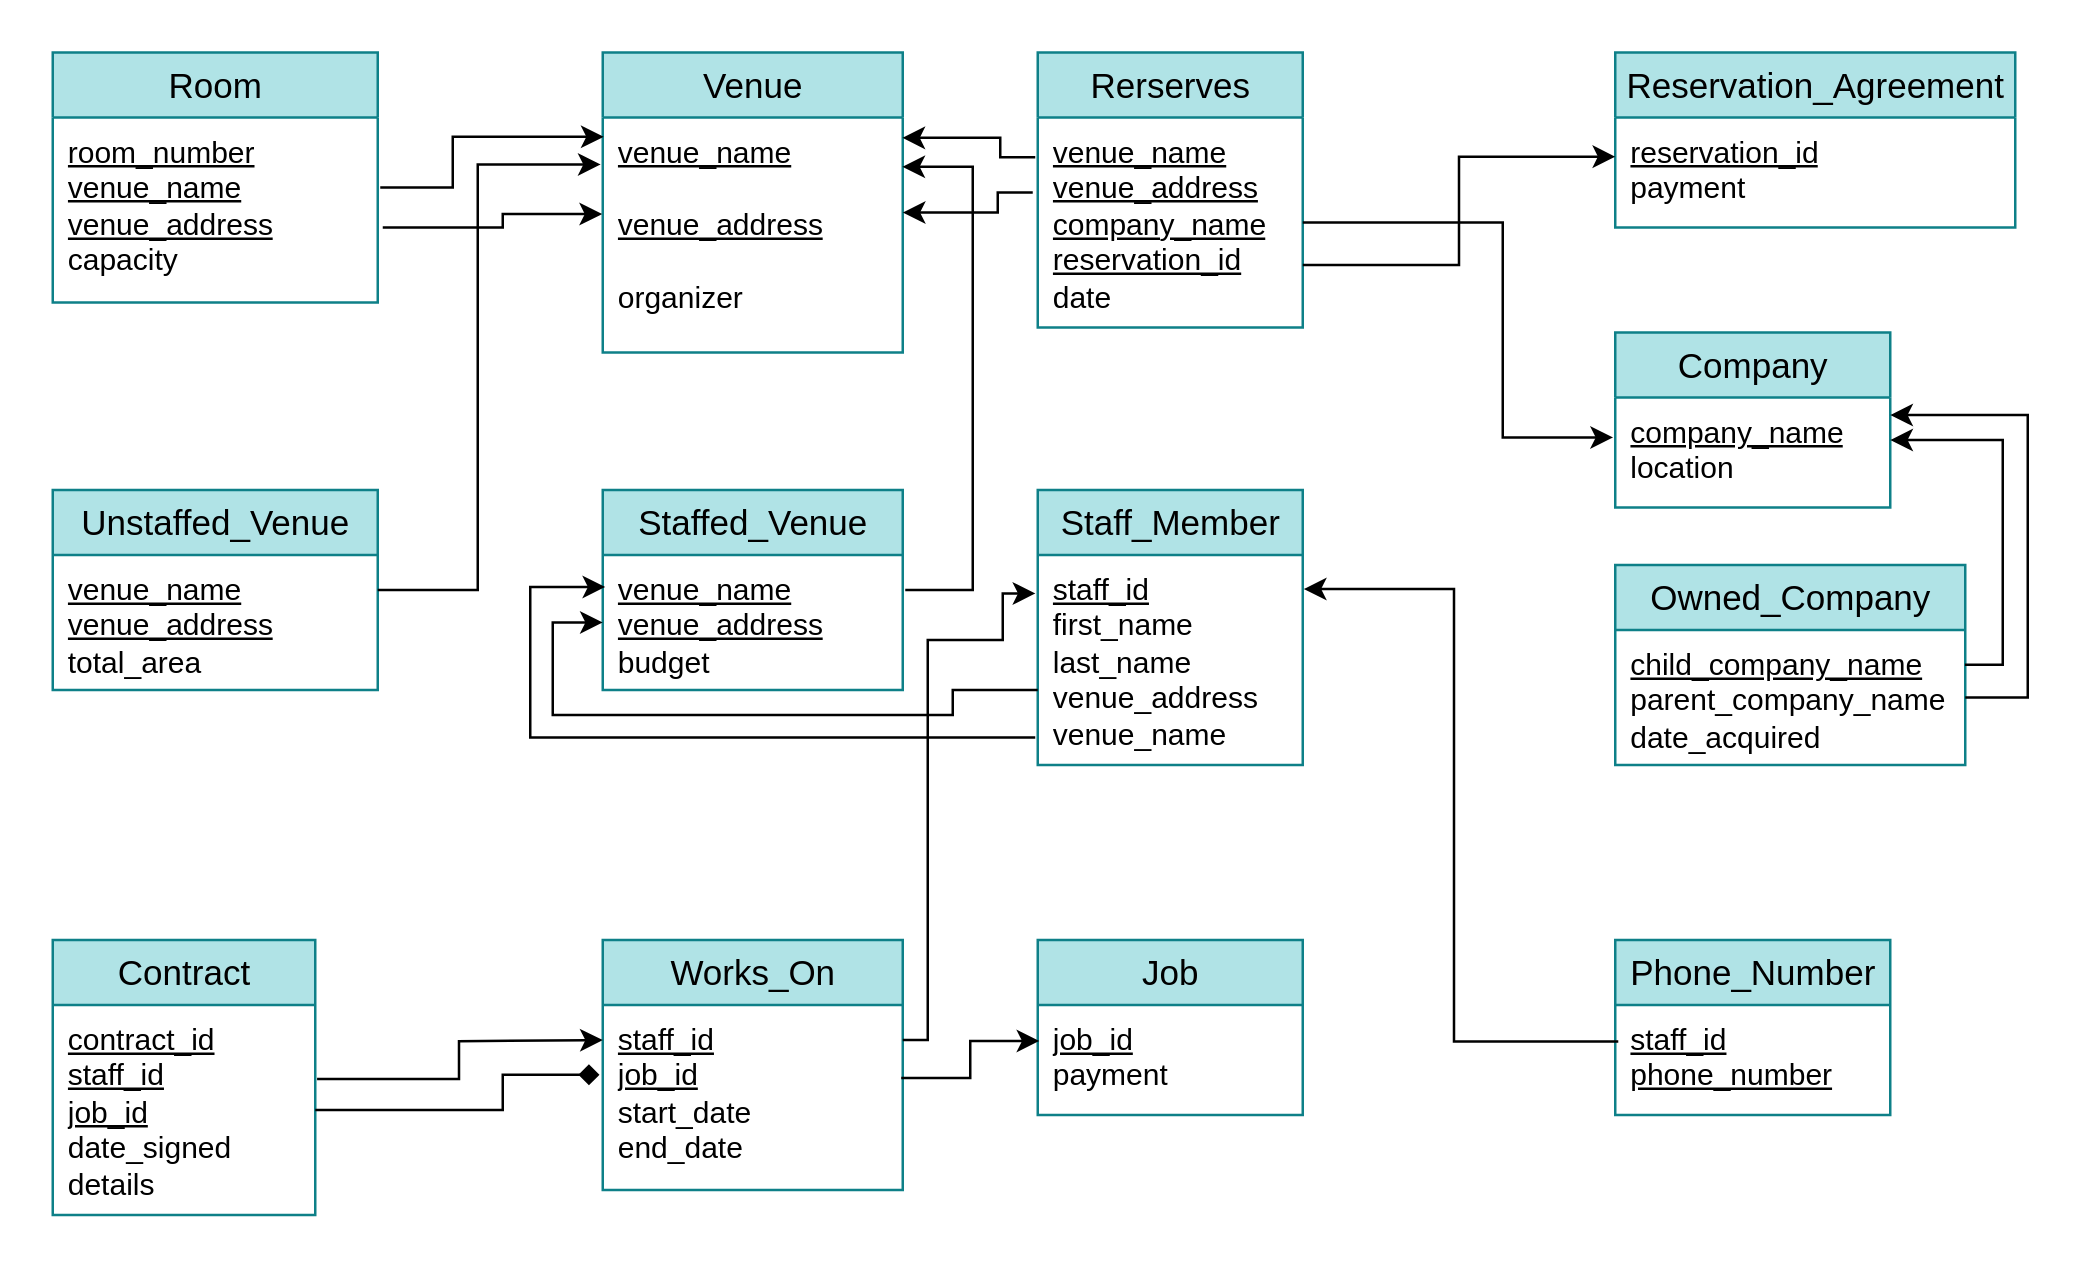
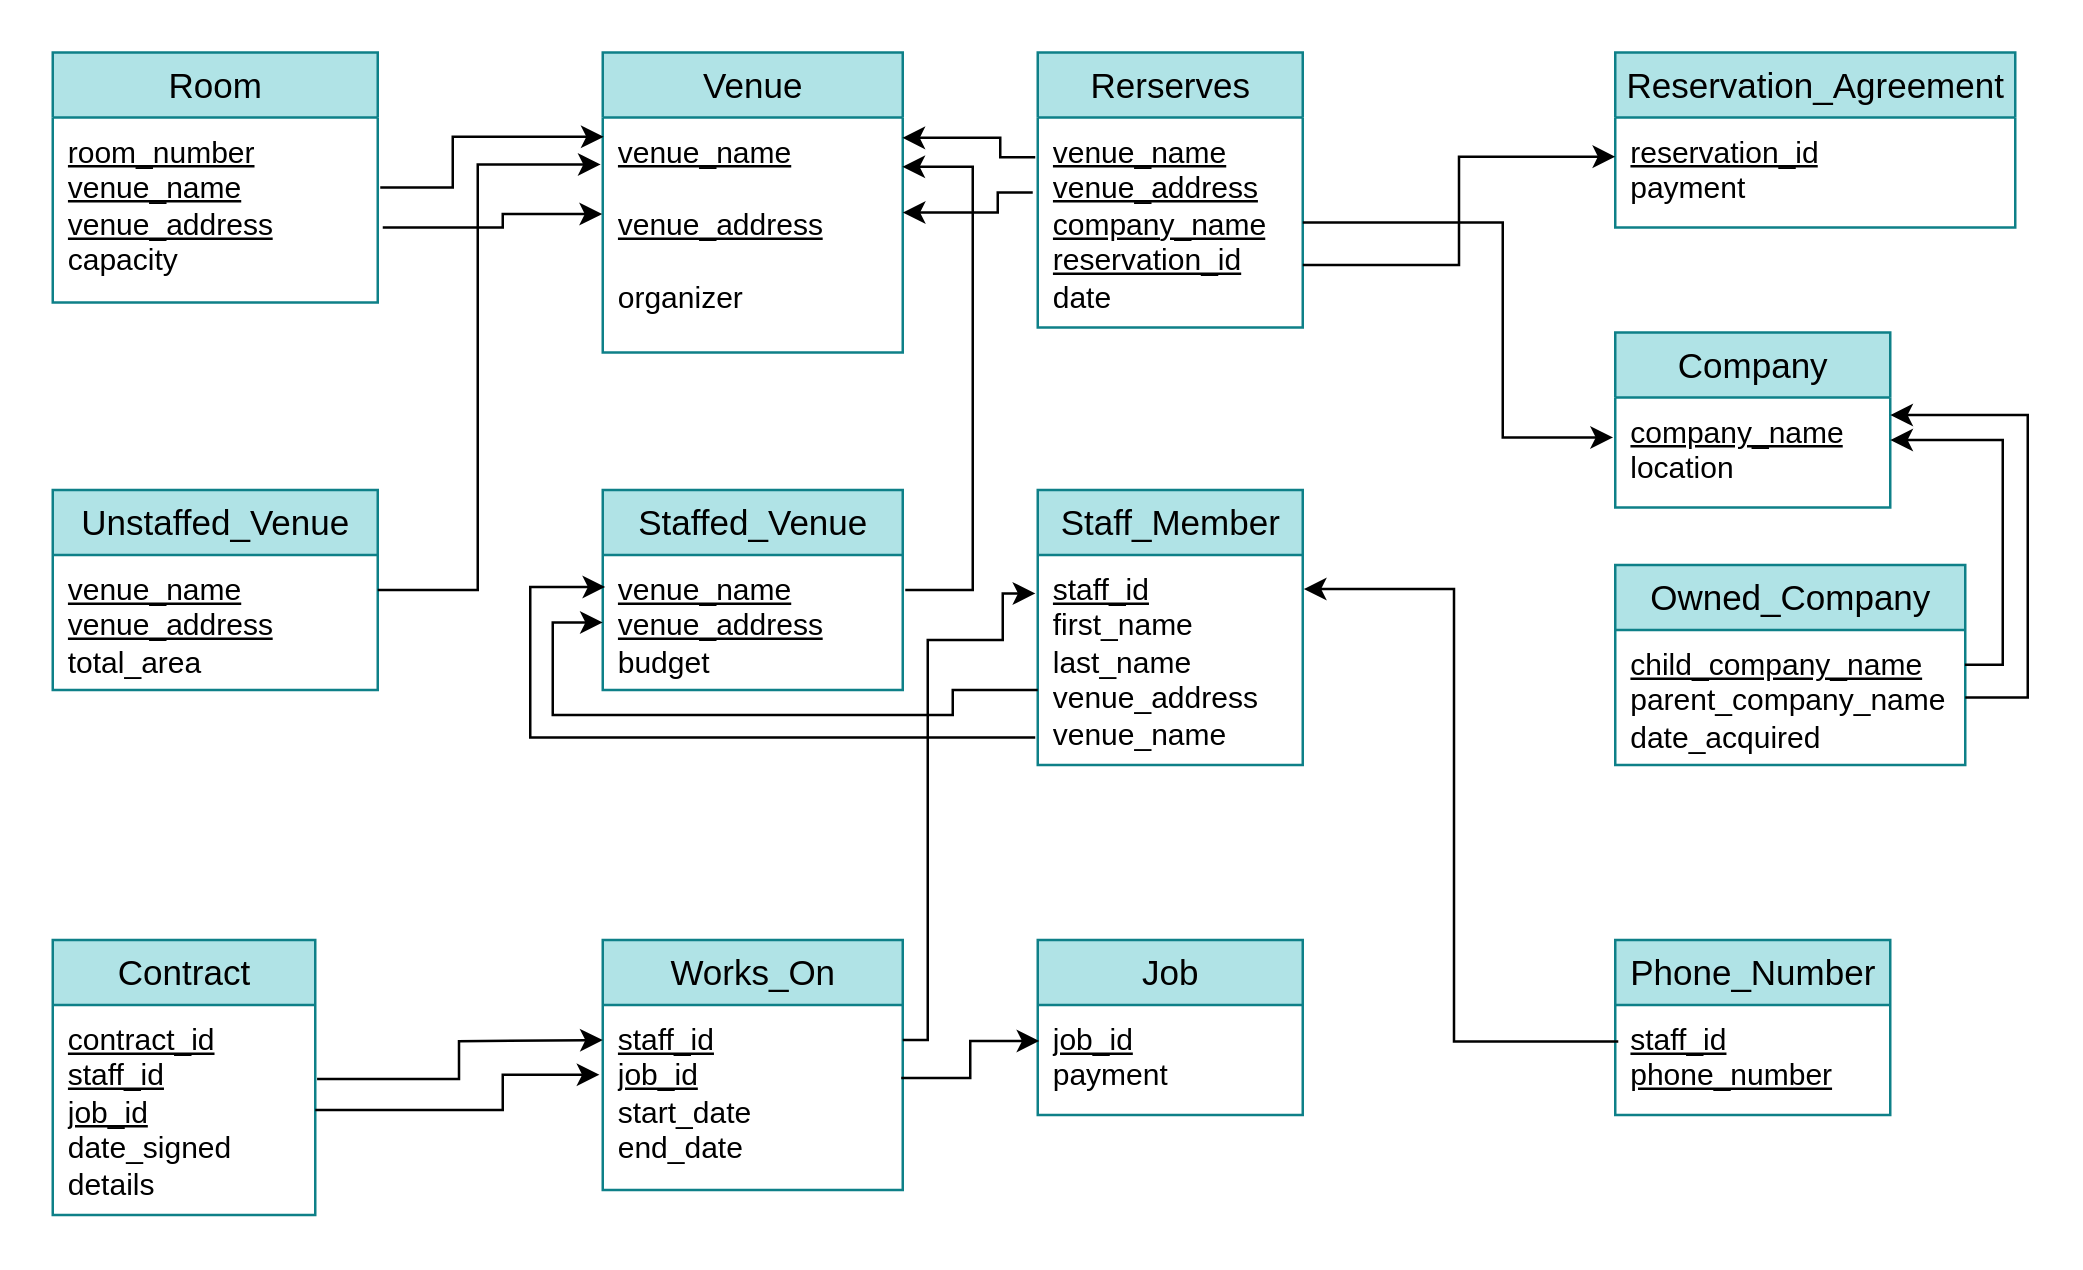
edge "contract_id staff_id job_id date_signed details" -> "staff_id job_id start_date end_date": arrowhead diamond -> classic
